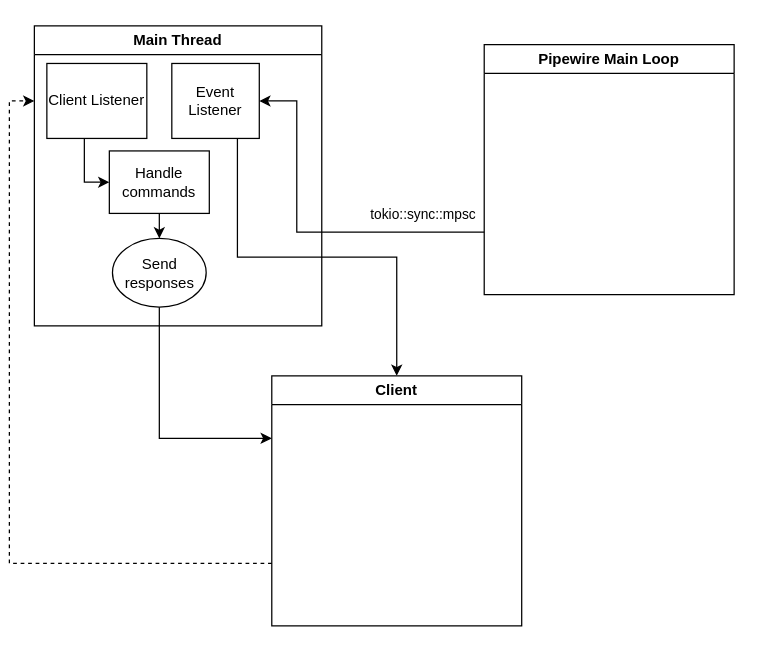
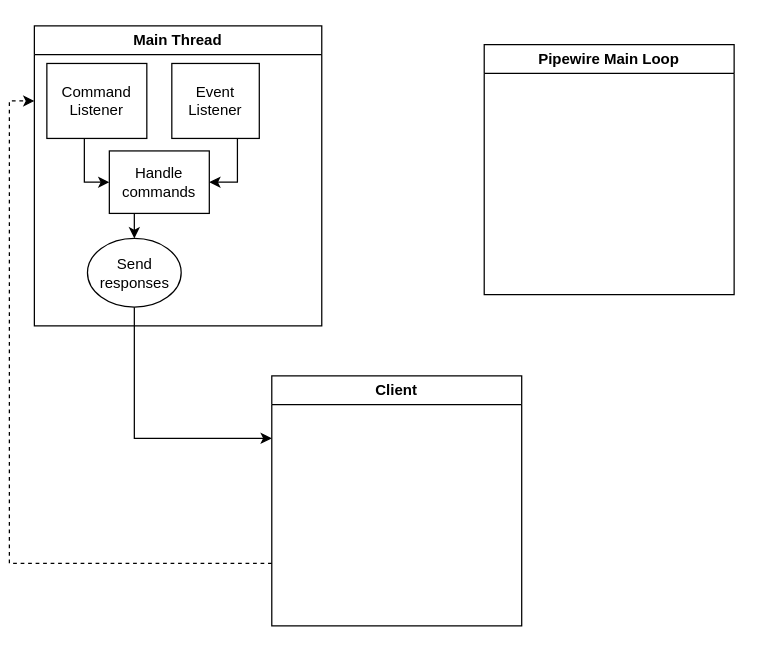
node "Client Listener": label "Client Listener" -> "Command Listener"
edge "Pipewire Main Loop" -> "Event Listener": removed, label "tokio::sync::mpsc"
edge "Event Listener" -> "Client": now "Event Listener" -> "Handle commands"
node "Send responses": moved (159, 273) -> (134, 273)
